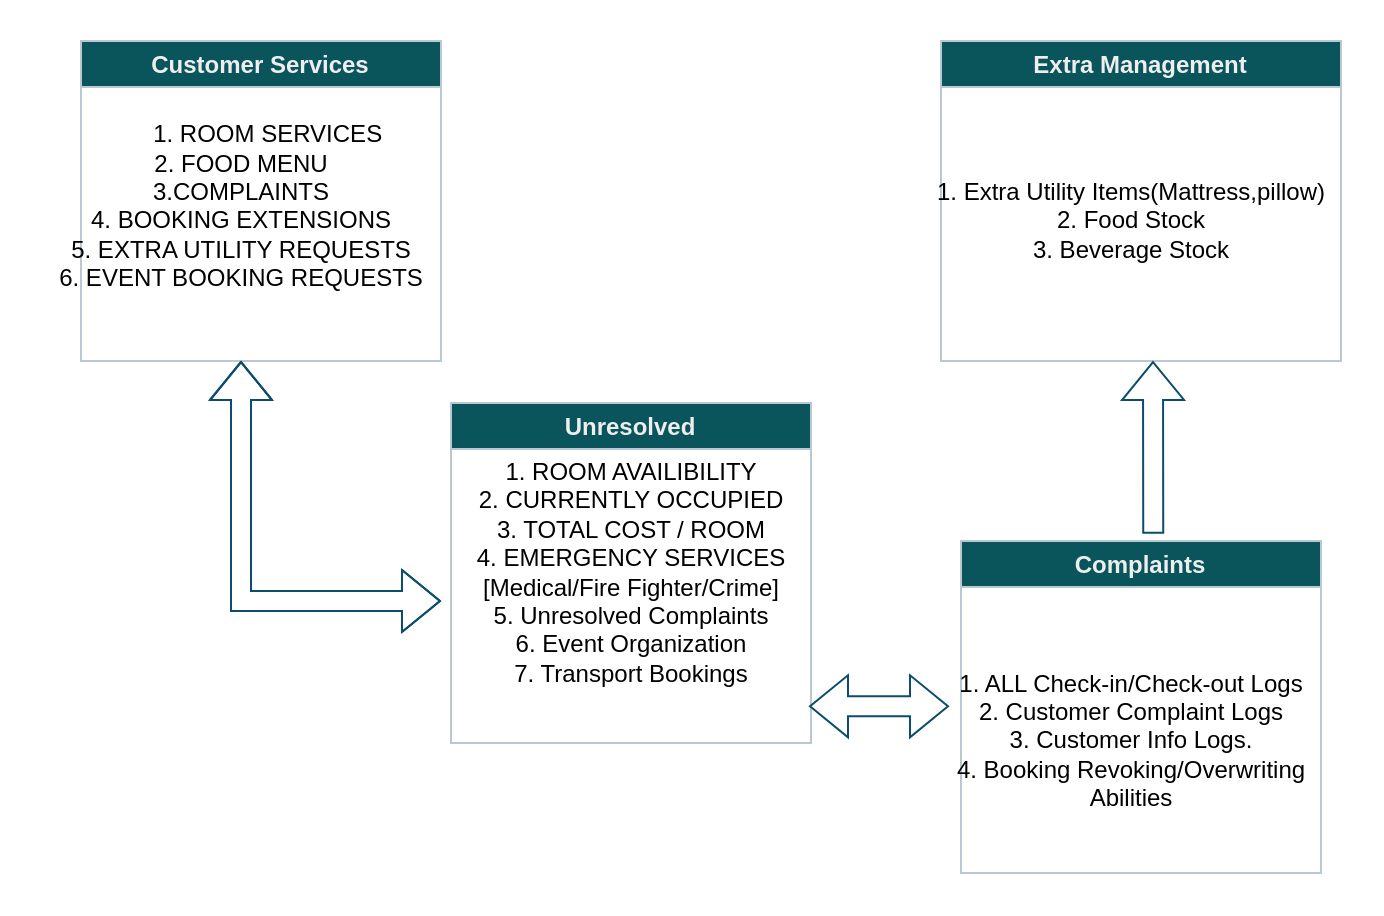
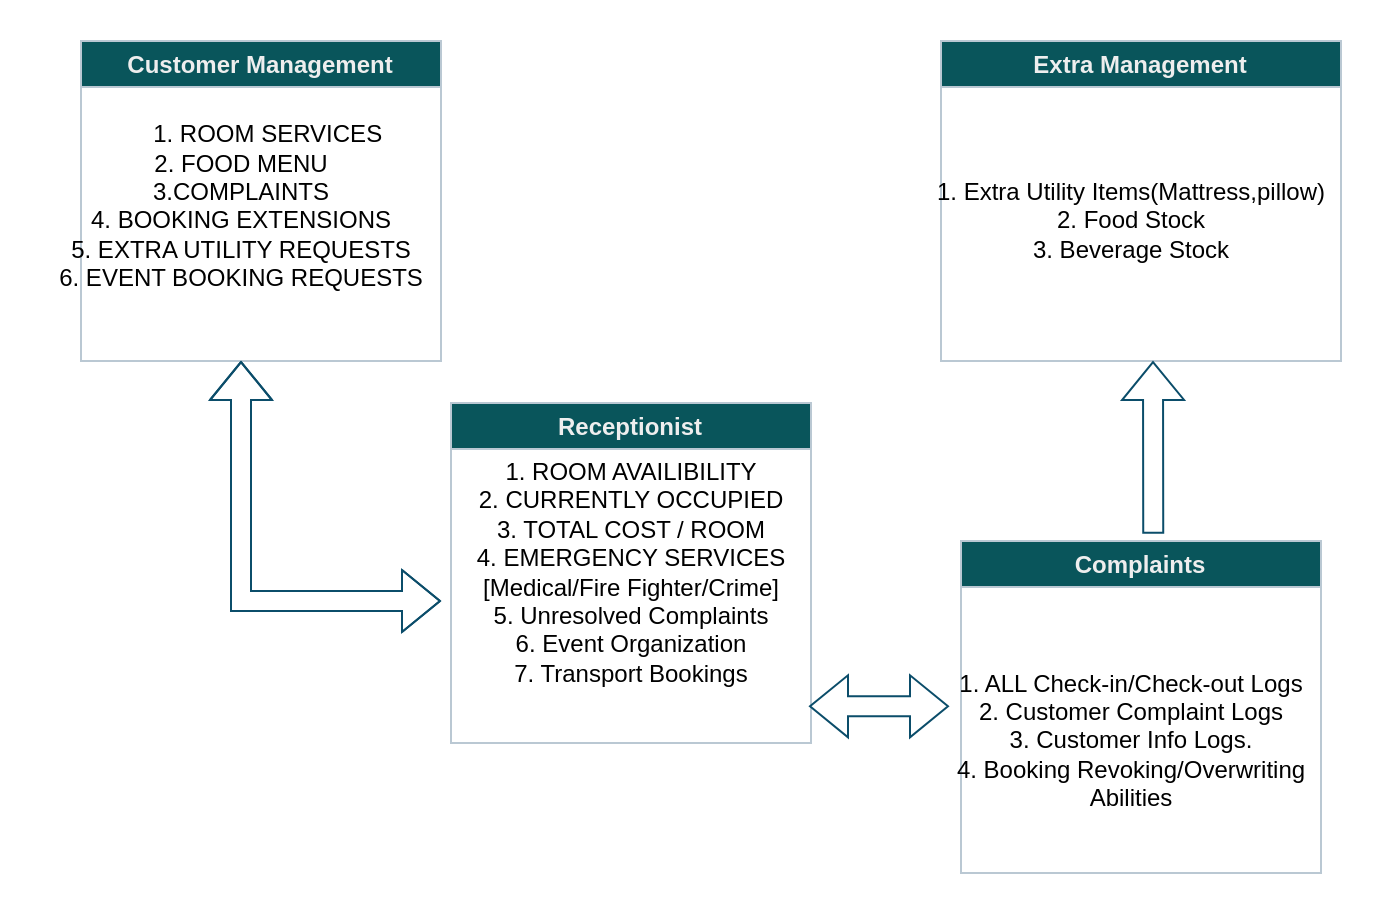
node "Customer Services": label "Customer Services" -> "Customer Management"
node "Unresolved": label "Unresolved" -> "Receptionist"
